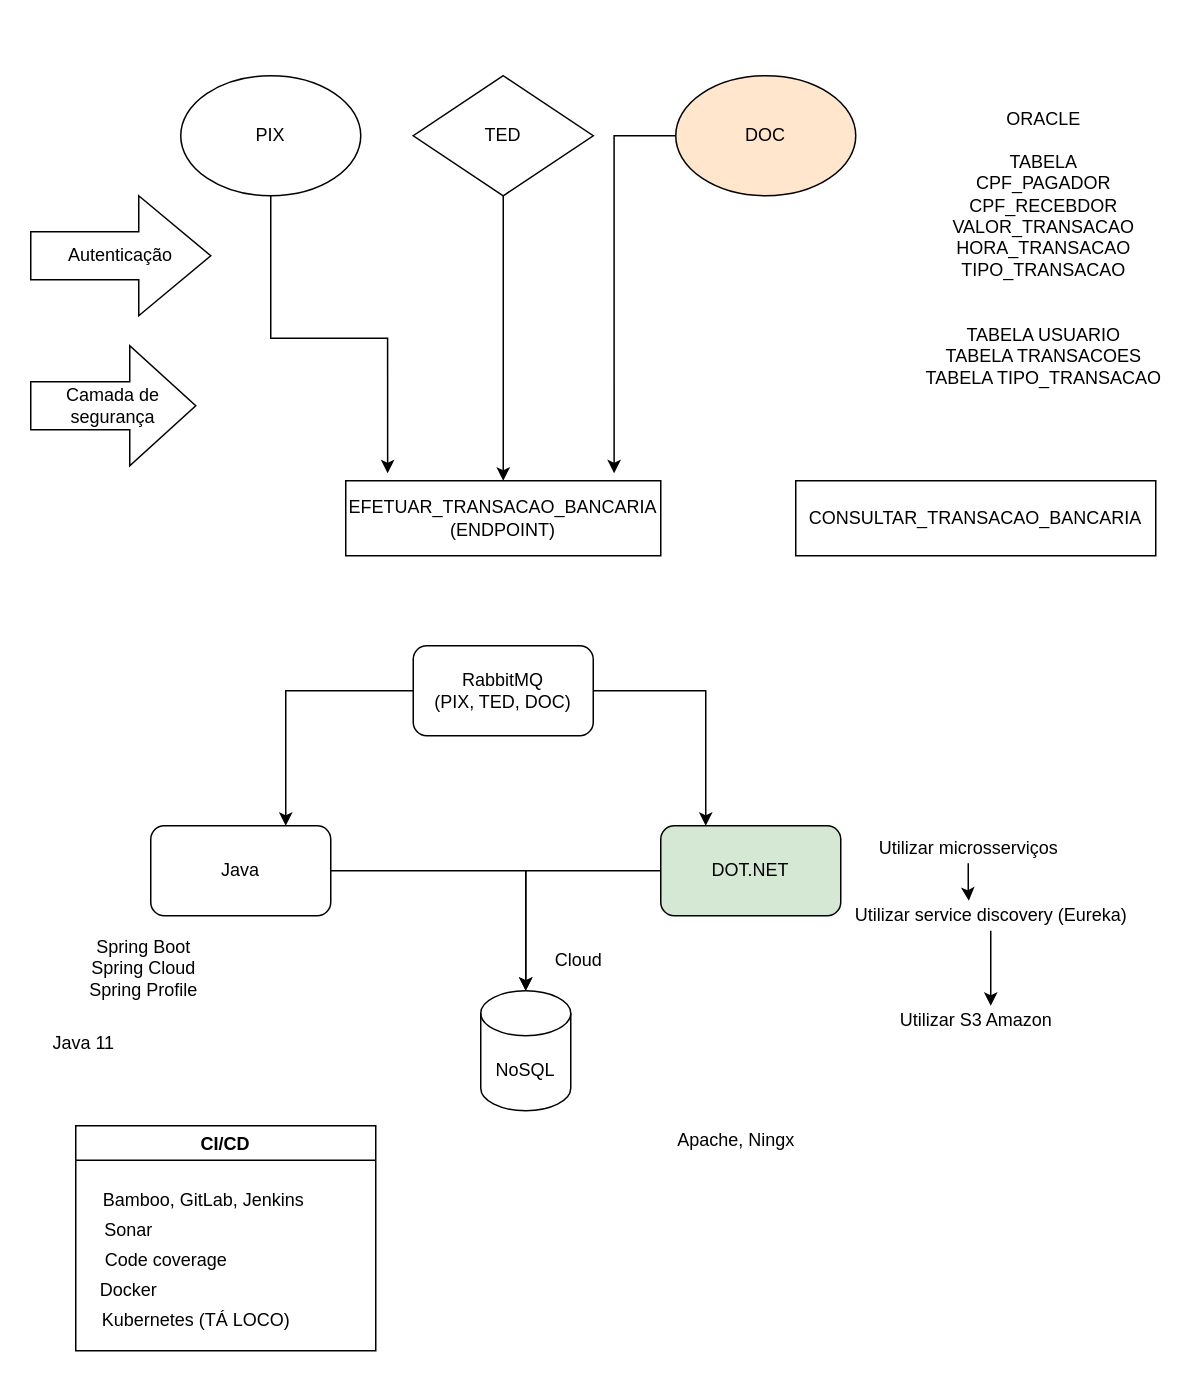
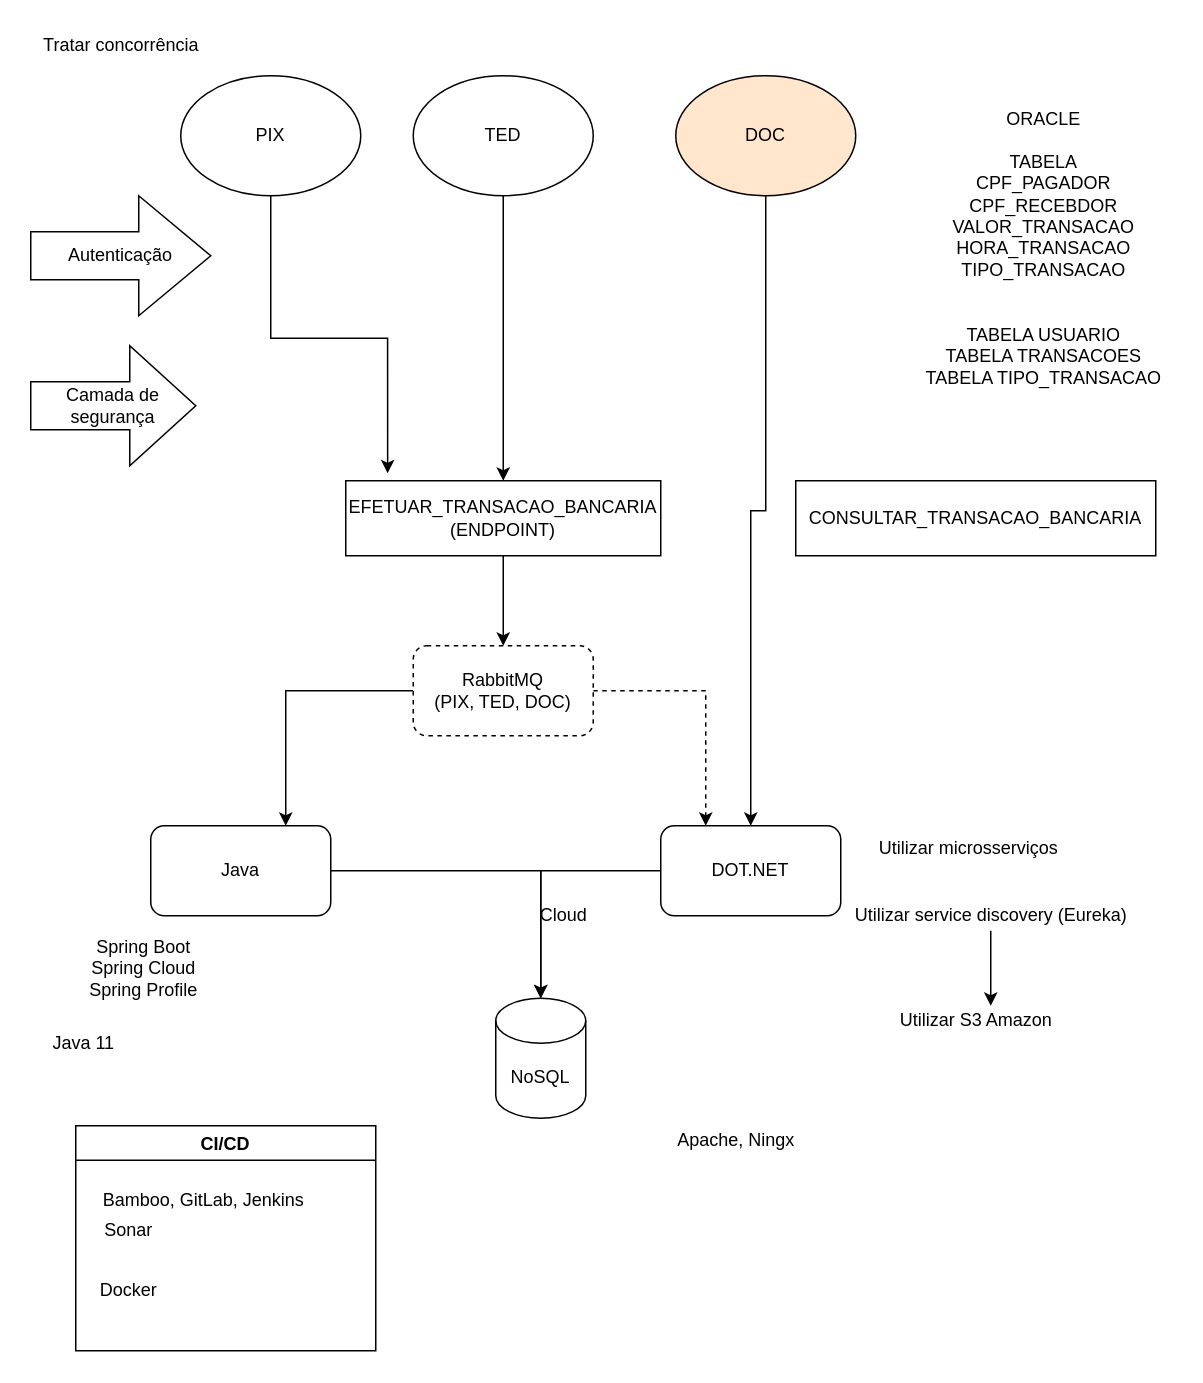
node "Tratar concorrência": added
node "TED": shape diamond -> ellipse
edge "DOC" -> "EFETUAR_TRANSACAO_BANCARIA (ENDPOINT)": now "DOC" -> "DOT.NET"
edge "EFETUAR_TRANSACAO_BANCARIA (ENDPOINT)" -> "RabbitMQ (PIX, TED, DOC)": added
node "RabbitMQ (PIX, TED, DOC)": style solid -> dashed
edge "RabbitMQ (PIX, TED, DOC)" -> "DOT.NET": style solid -> dashed
node "DOT.NET": fillcolor #d5e8d4 -> #ffffff
edge "Utilizar microsserviços" -> "Utilizar service discovery (Eureka)": removed
node "Cloud": moved (578, 961) -> (563, 916)
node "NoSQL": moved (526, 1051) -> (541, 1058)
node "Code coverage": removed
node "Kubernetes (TÁ LOCO)": removed
